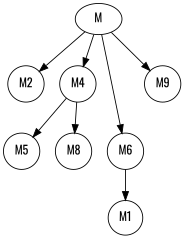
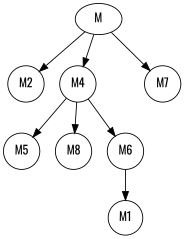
edge "M" -> "M6": now "M4" -> "M6"
node "M9": label "M9" -> "M7"
